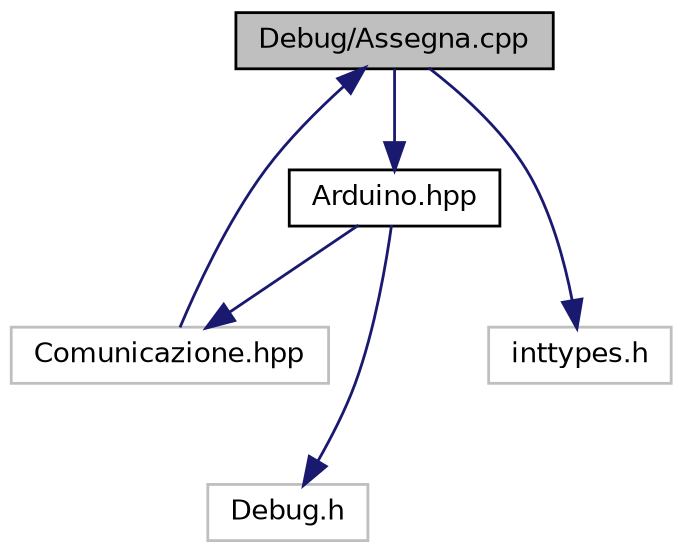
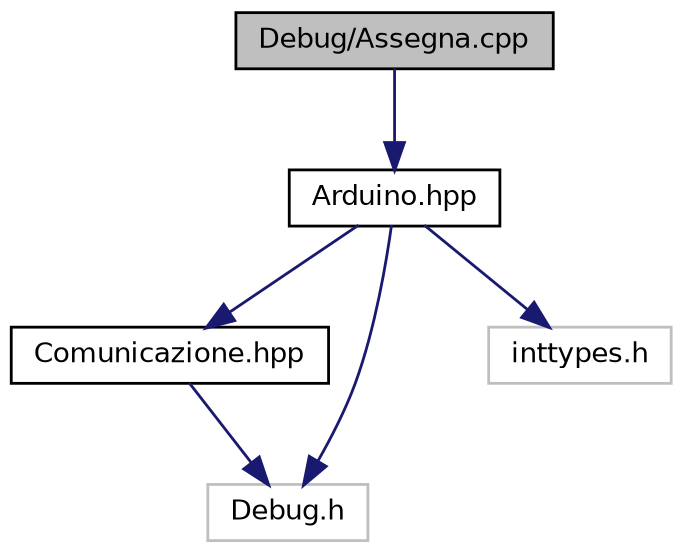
edge "Debug/Assegna.cpp" -> "inttypes.h": now "Arduino.hpp" -> "inttypes.h"
edge "Comunicazione.hpp" -> "Debug/Assegna.cpp": now "Comunicazione.hpp" -> "Debug.h"
node "Comunicazione.hpp": color grey75 -> black
